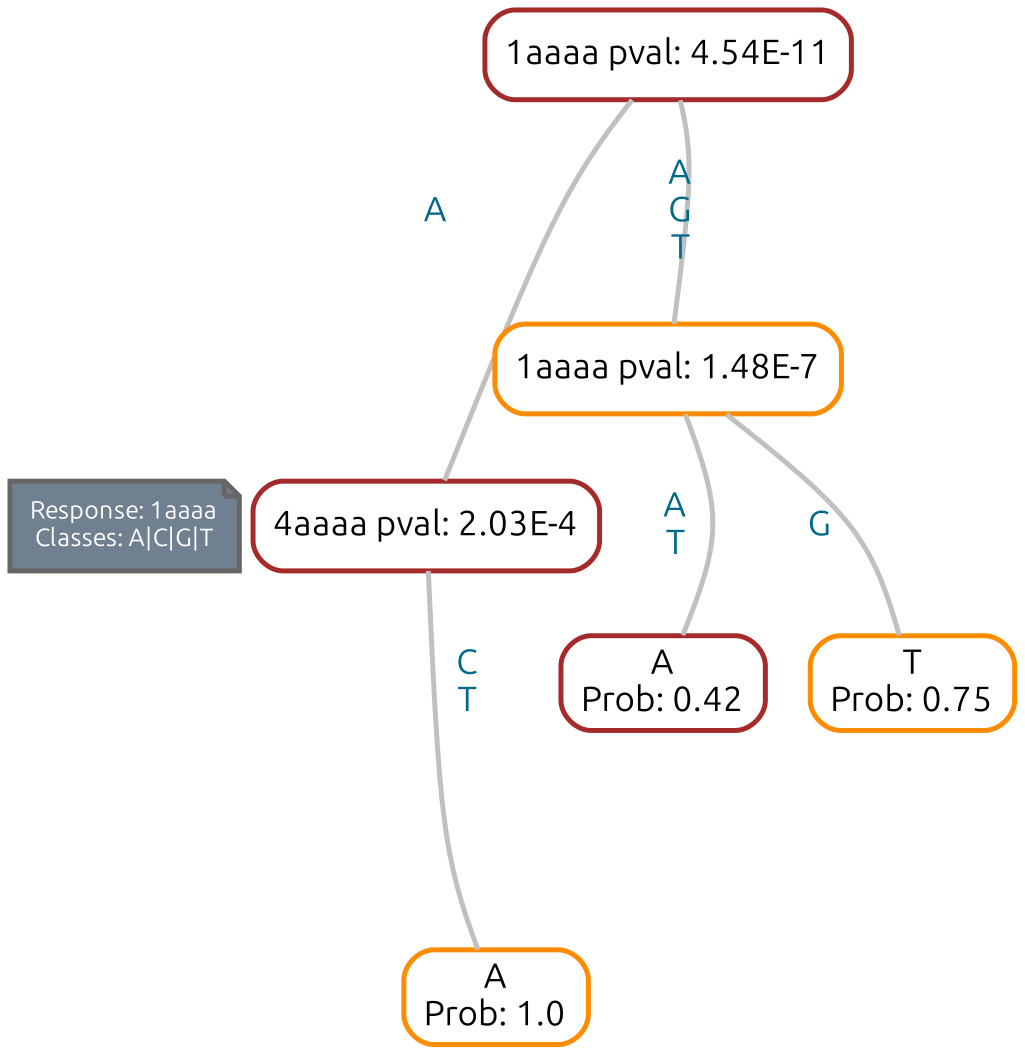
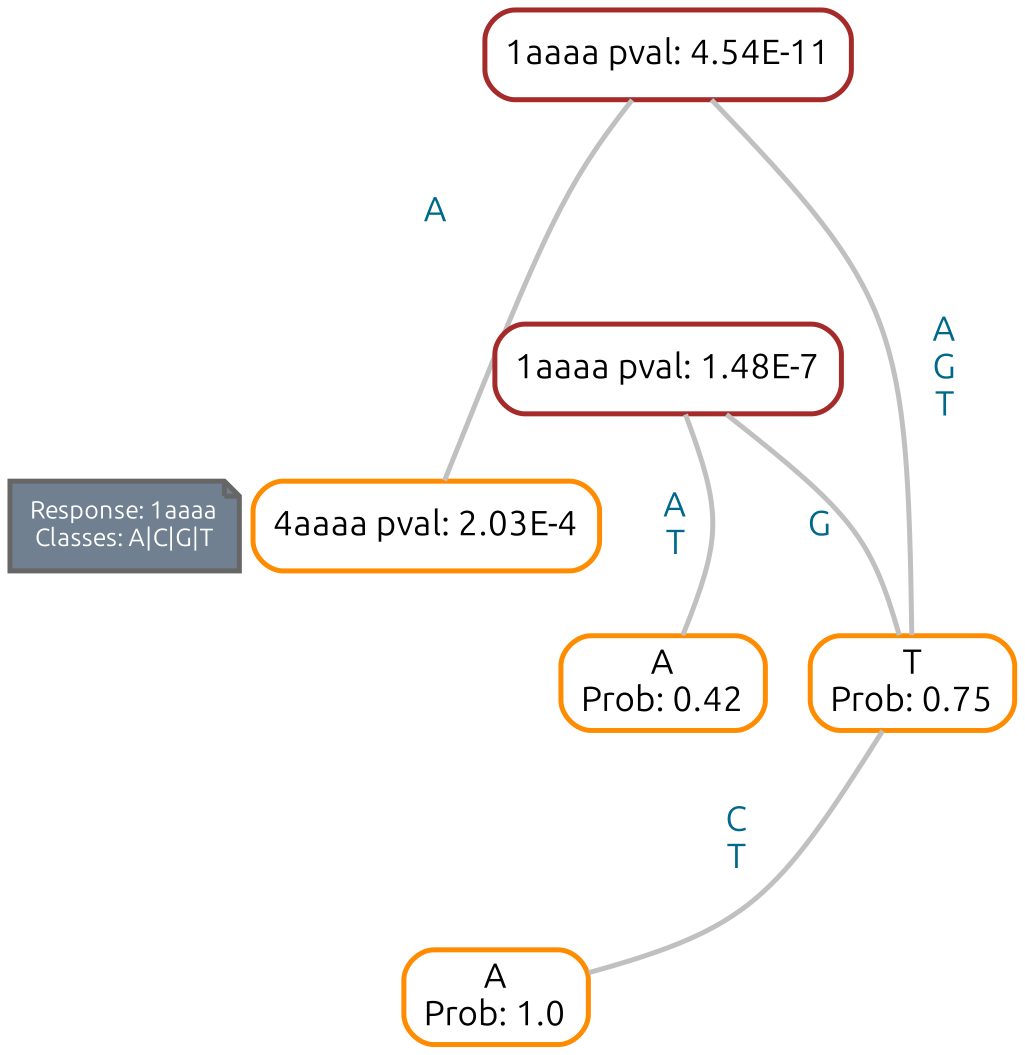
edge "1aaaa pval: 4.54E-11" -- "1aaaa pval: 1.48E-7": now "1aaaa pval: 4.54E-11" -- "T Prob: 0.75"
node "1aaaa pval: 1.48E-7": color darkorange -> brown
node "4aaaa pval: 2.03E-4": color brown -> darkorange
node "A Prob: 0.42": color brown -> darkorange
edge "4aaaa pval: 2.03E-4" -- "A Prob: 1.0": now "T Prob: 0.75" -- "A Prob: 1.0"
